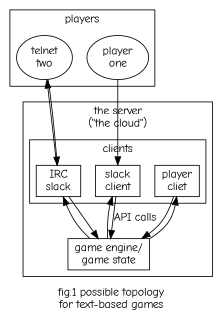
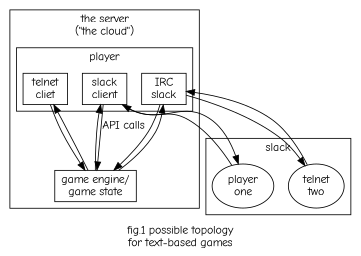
cluster "players": label "players" -> "slack"
edge "slack client" -> "player one": added
cluster "clients": label "clients" -> "player"
node "player cliet": label "player cliet" -> "telnet cliet"
